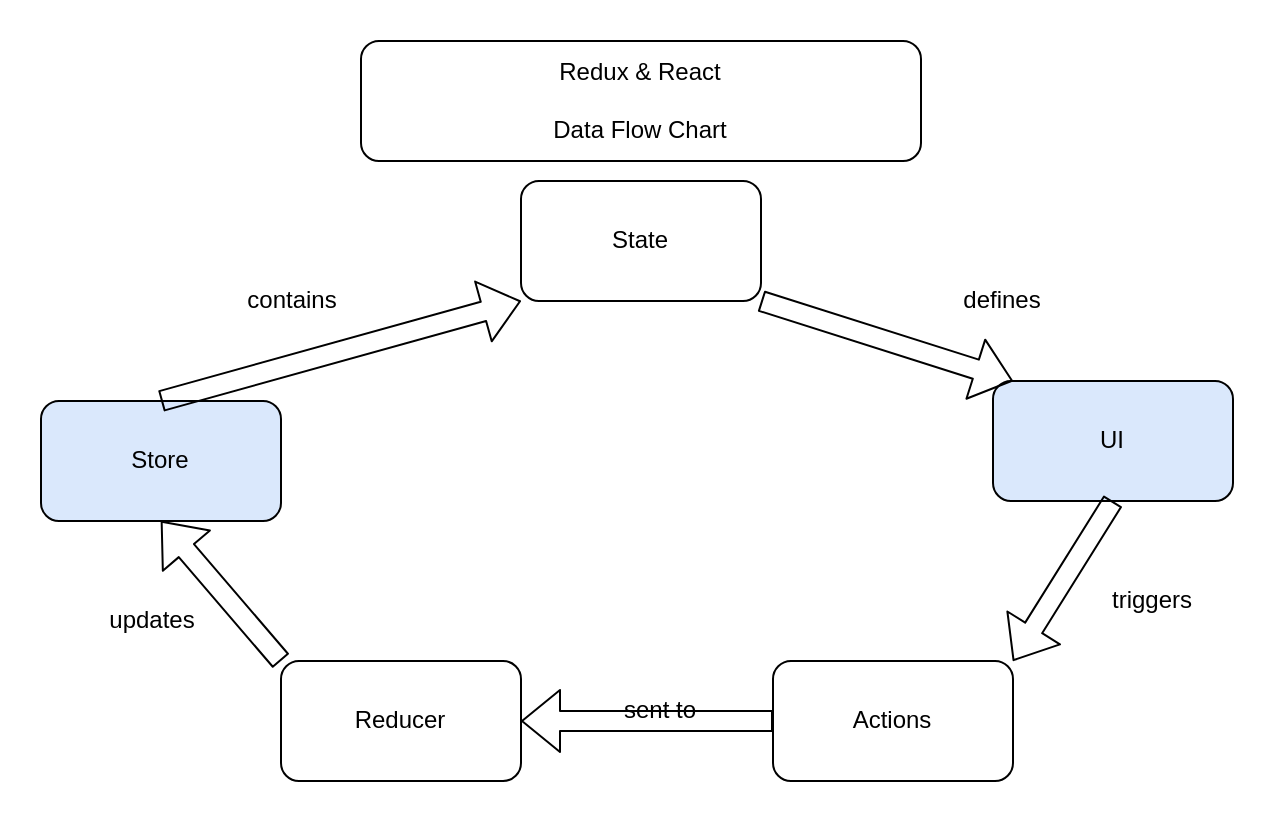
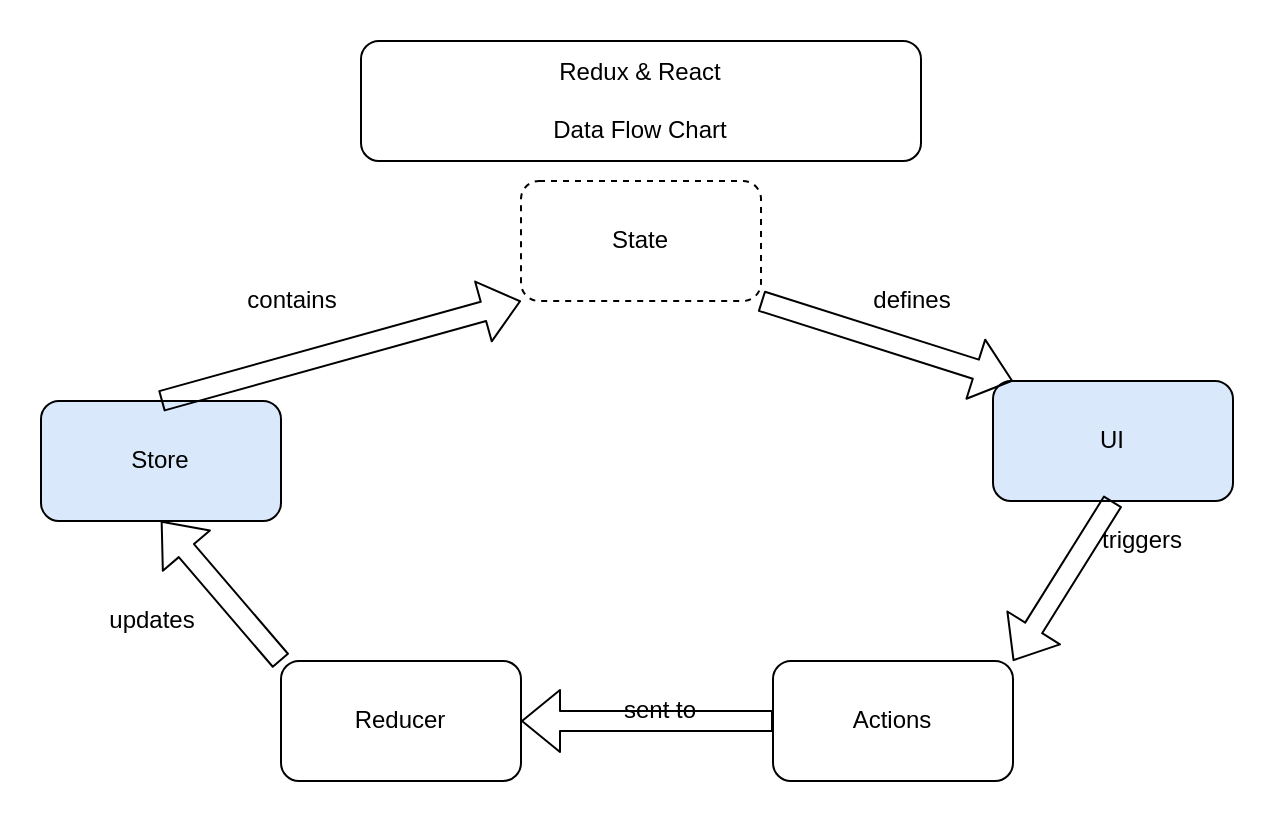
node "State": style solid -> dashed
node "defines": moved (1003, 301) -> (913, 301)
node "triggers": moved (1153, 601) -> (1143, 541)
